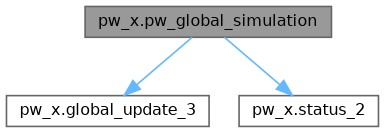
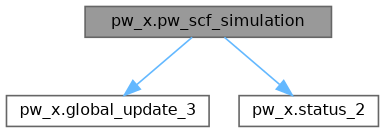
node "pw_x.pw_global_simulation": label "pw_x.pw_global_simulation" -> "pw_x.pw_scf_simulation"
